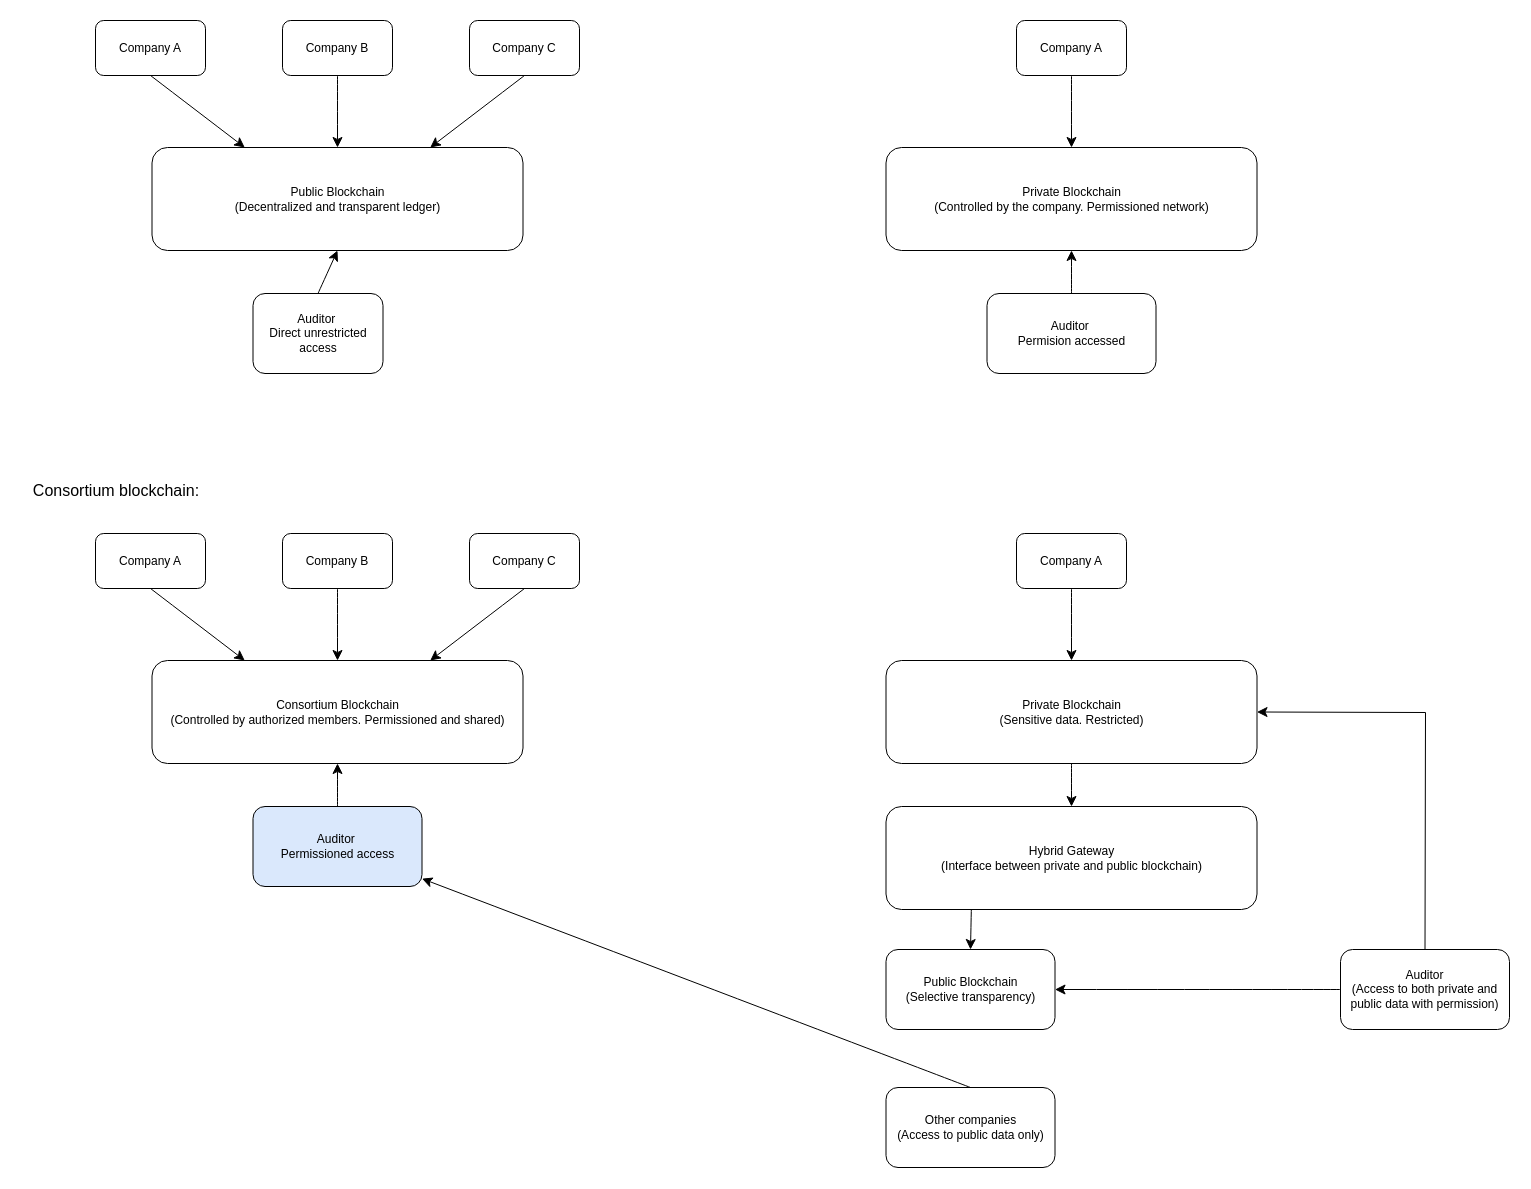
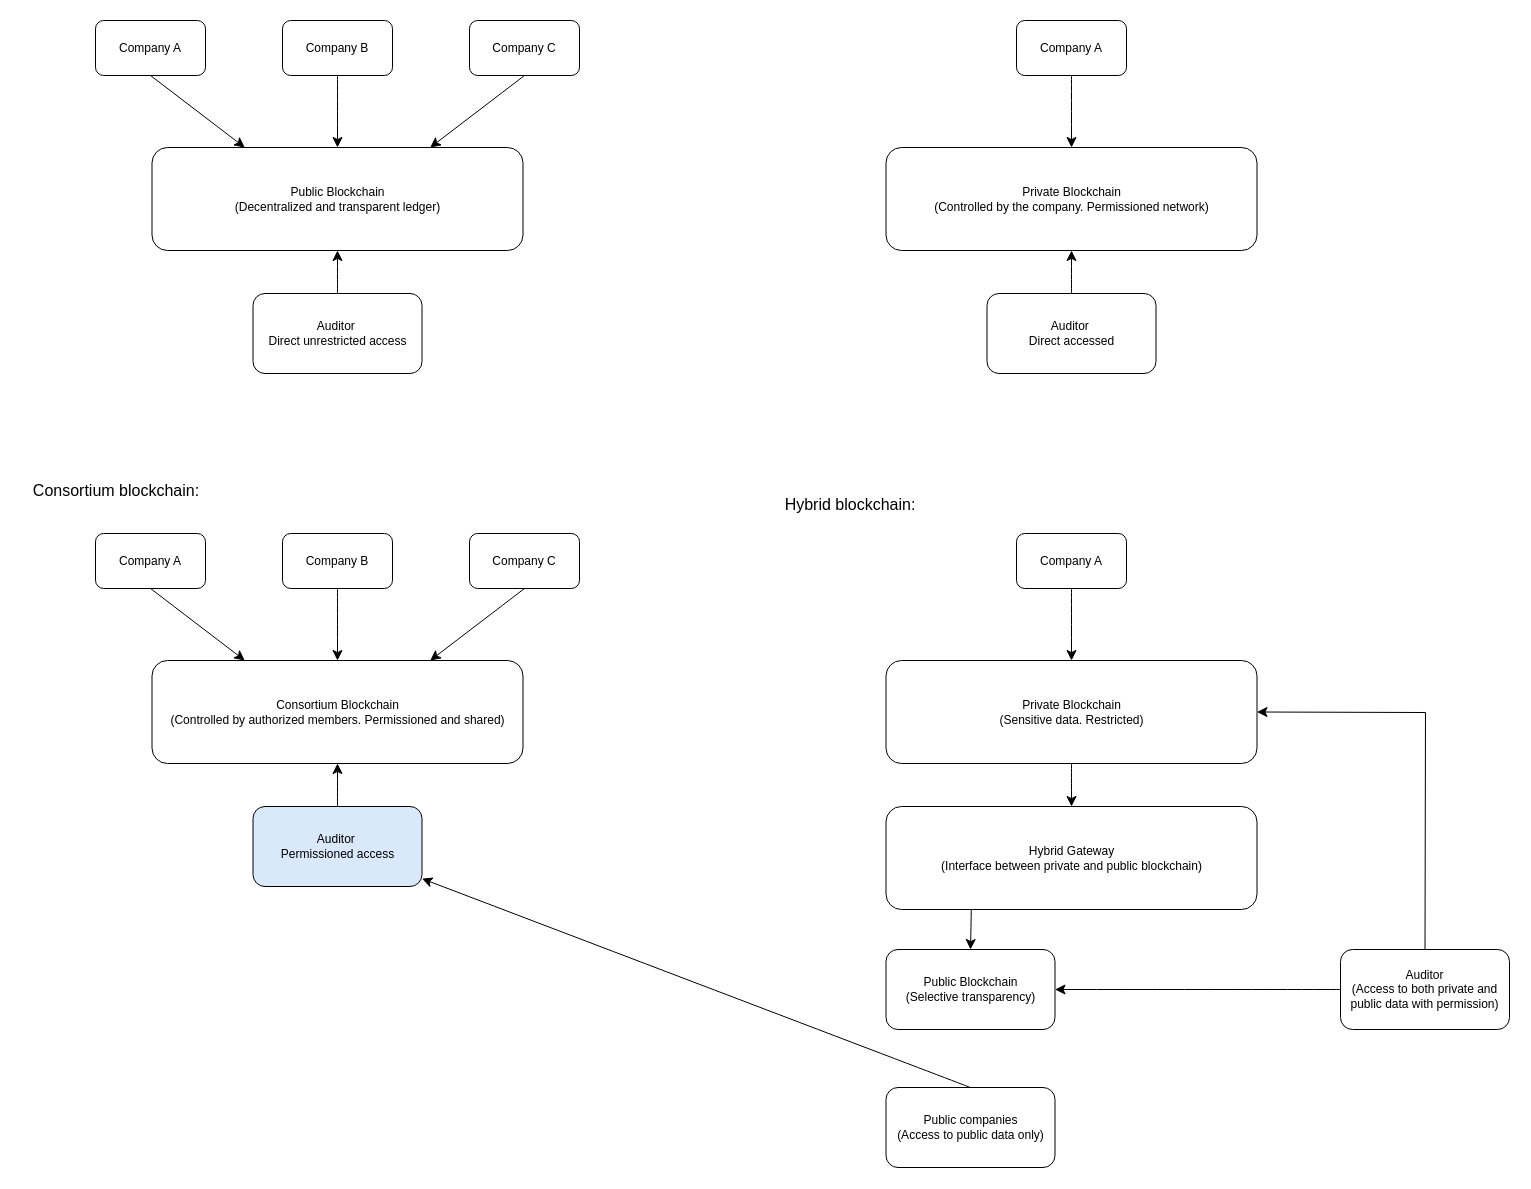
node "Auditor Direct unrestricted access": size 130x80 -> 169x80
node "Auditor Permision accessed": label "Auditor Permision accessed" -> "Auditor Direct accessed"
node "Hybrid blockchain:": added
node "Other companies (Access to public data only)": label "Other companies (Access to public data only)" -> "Public companies (Access to public data only)"
